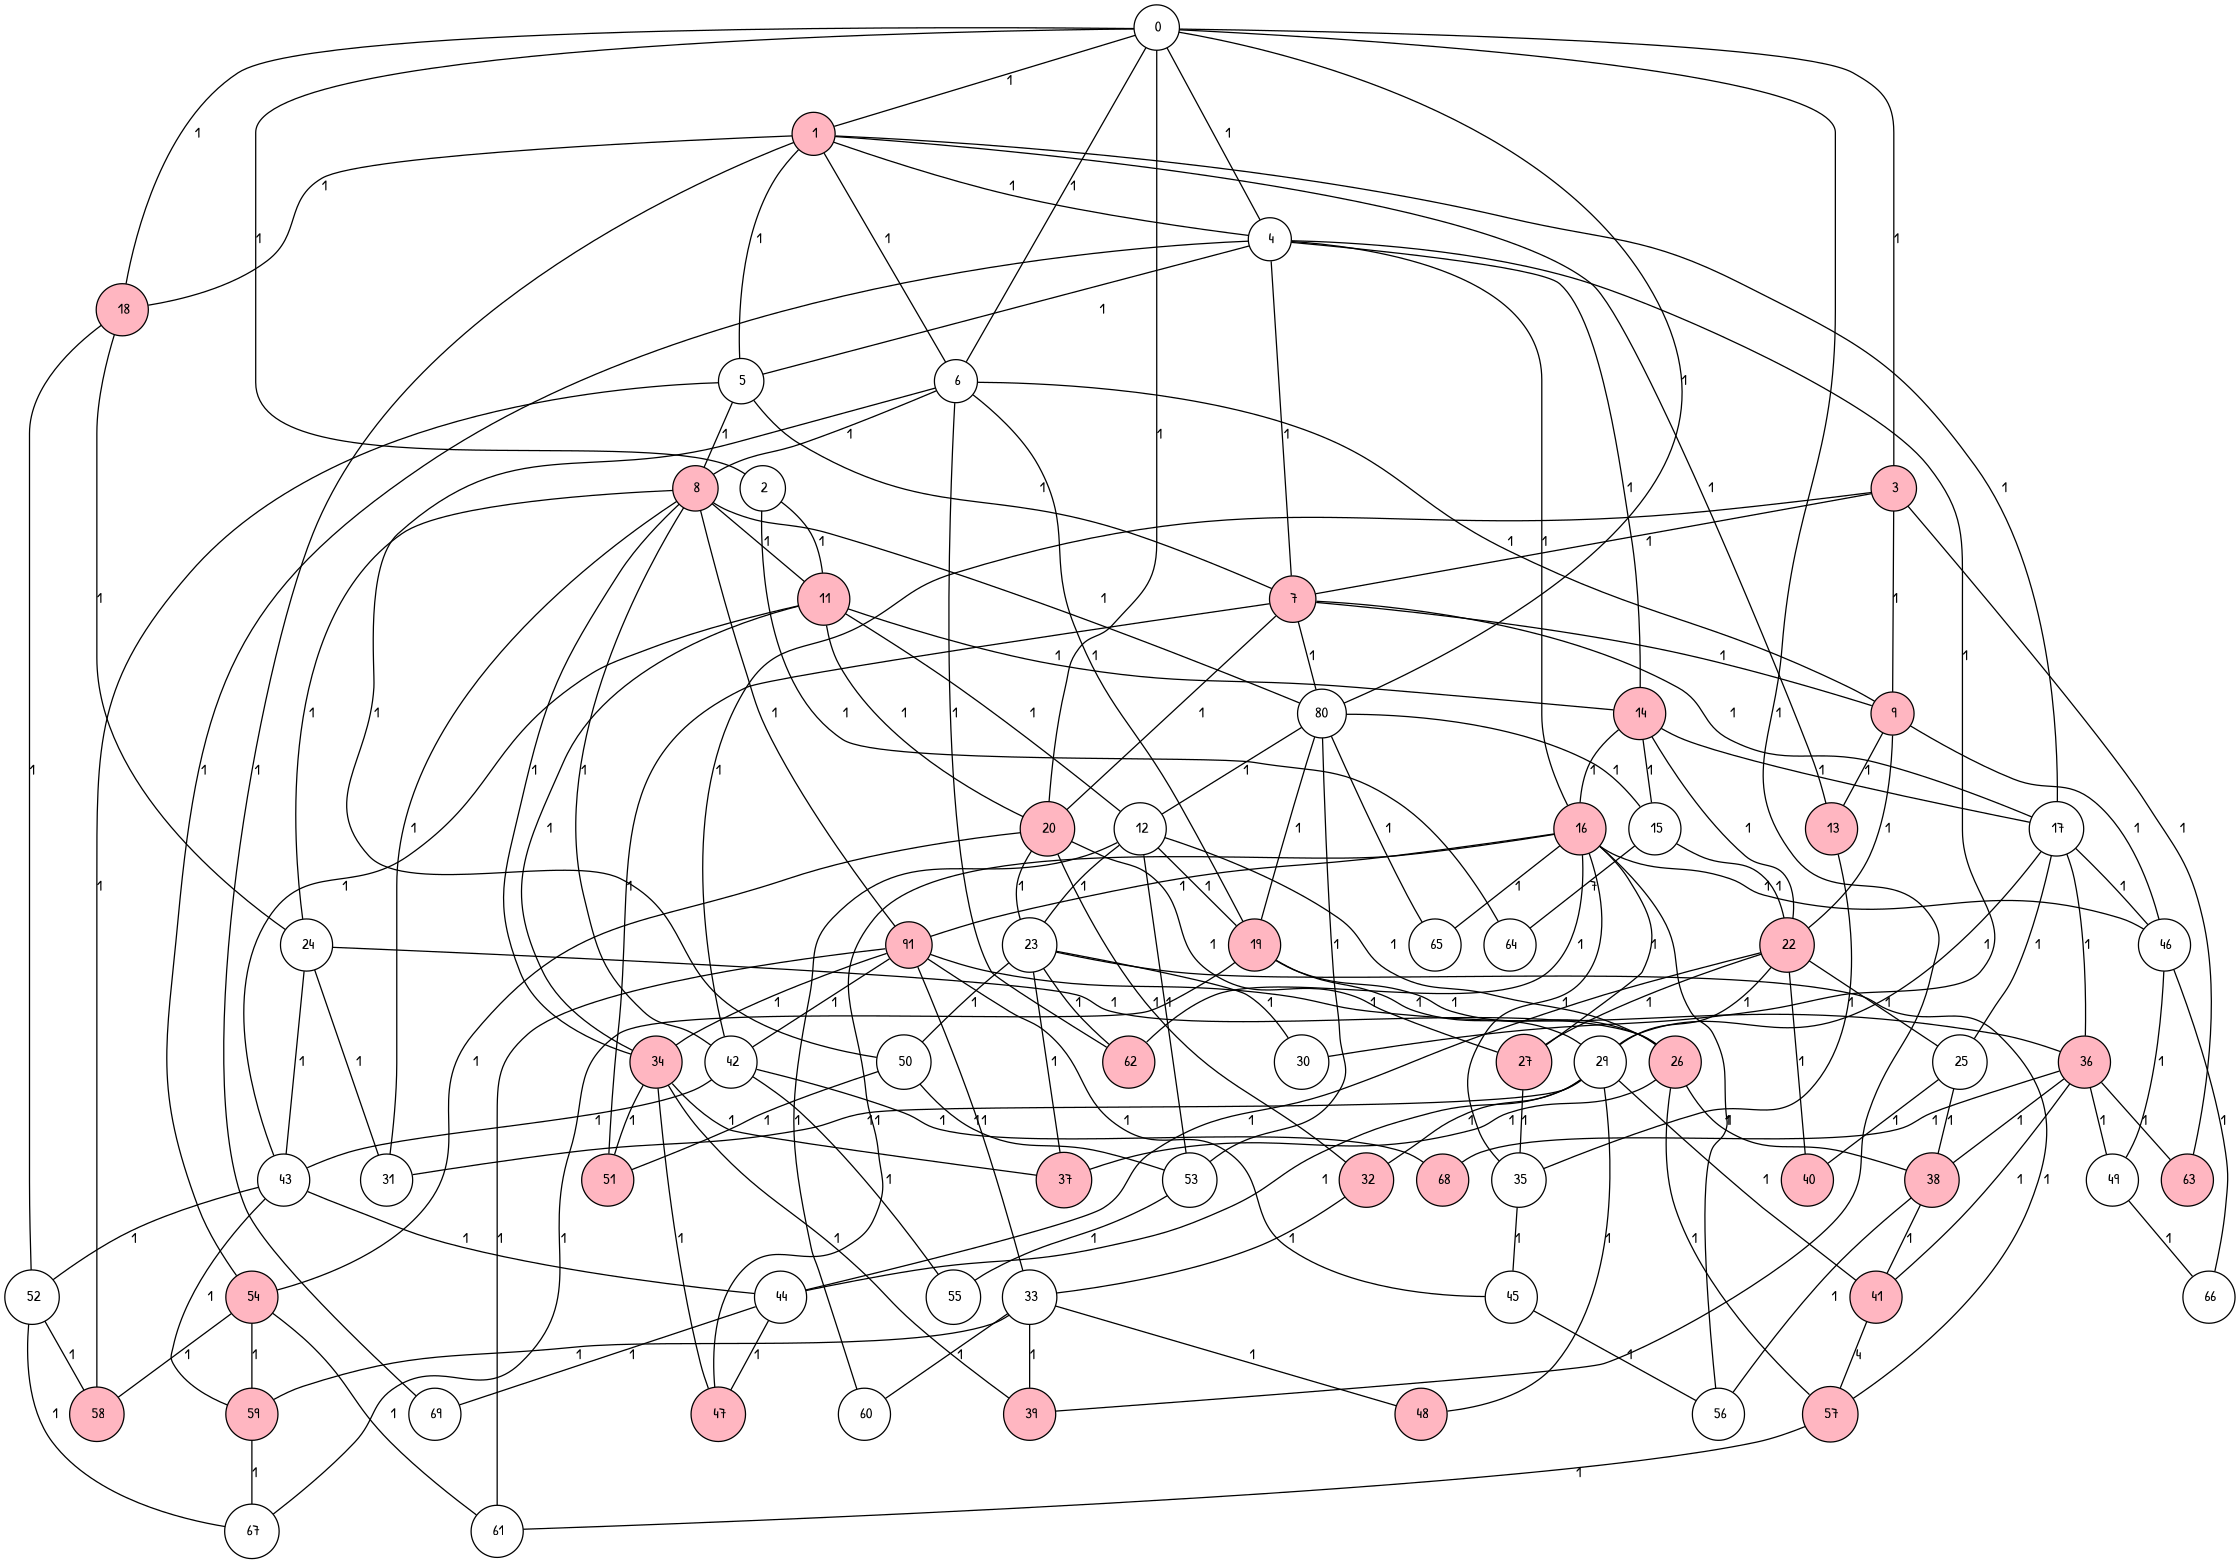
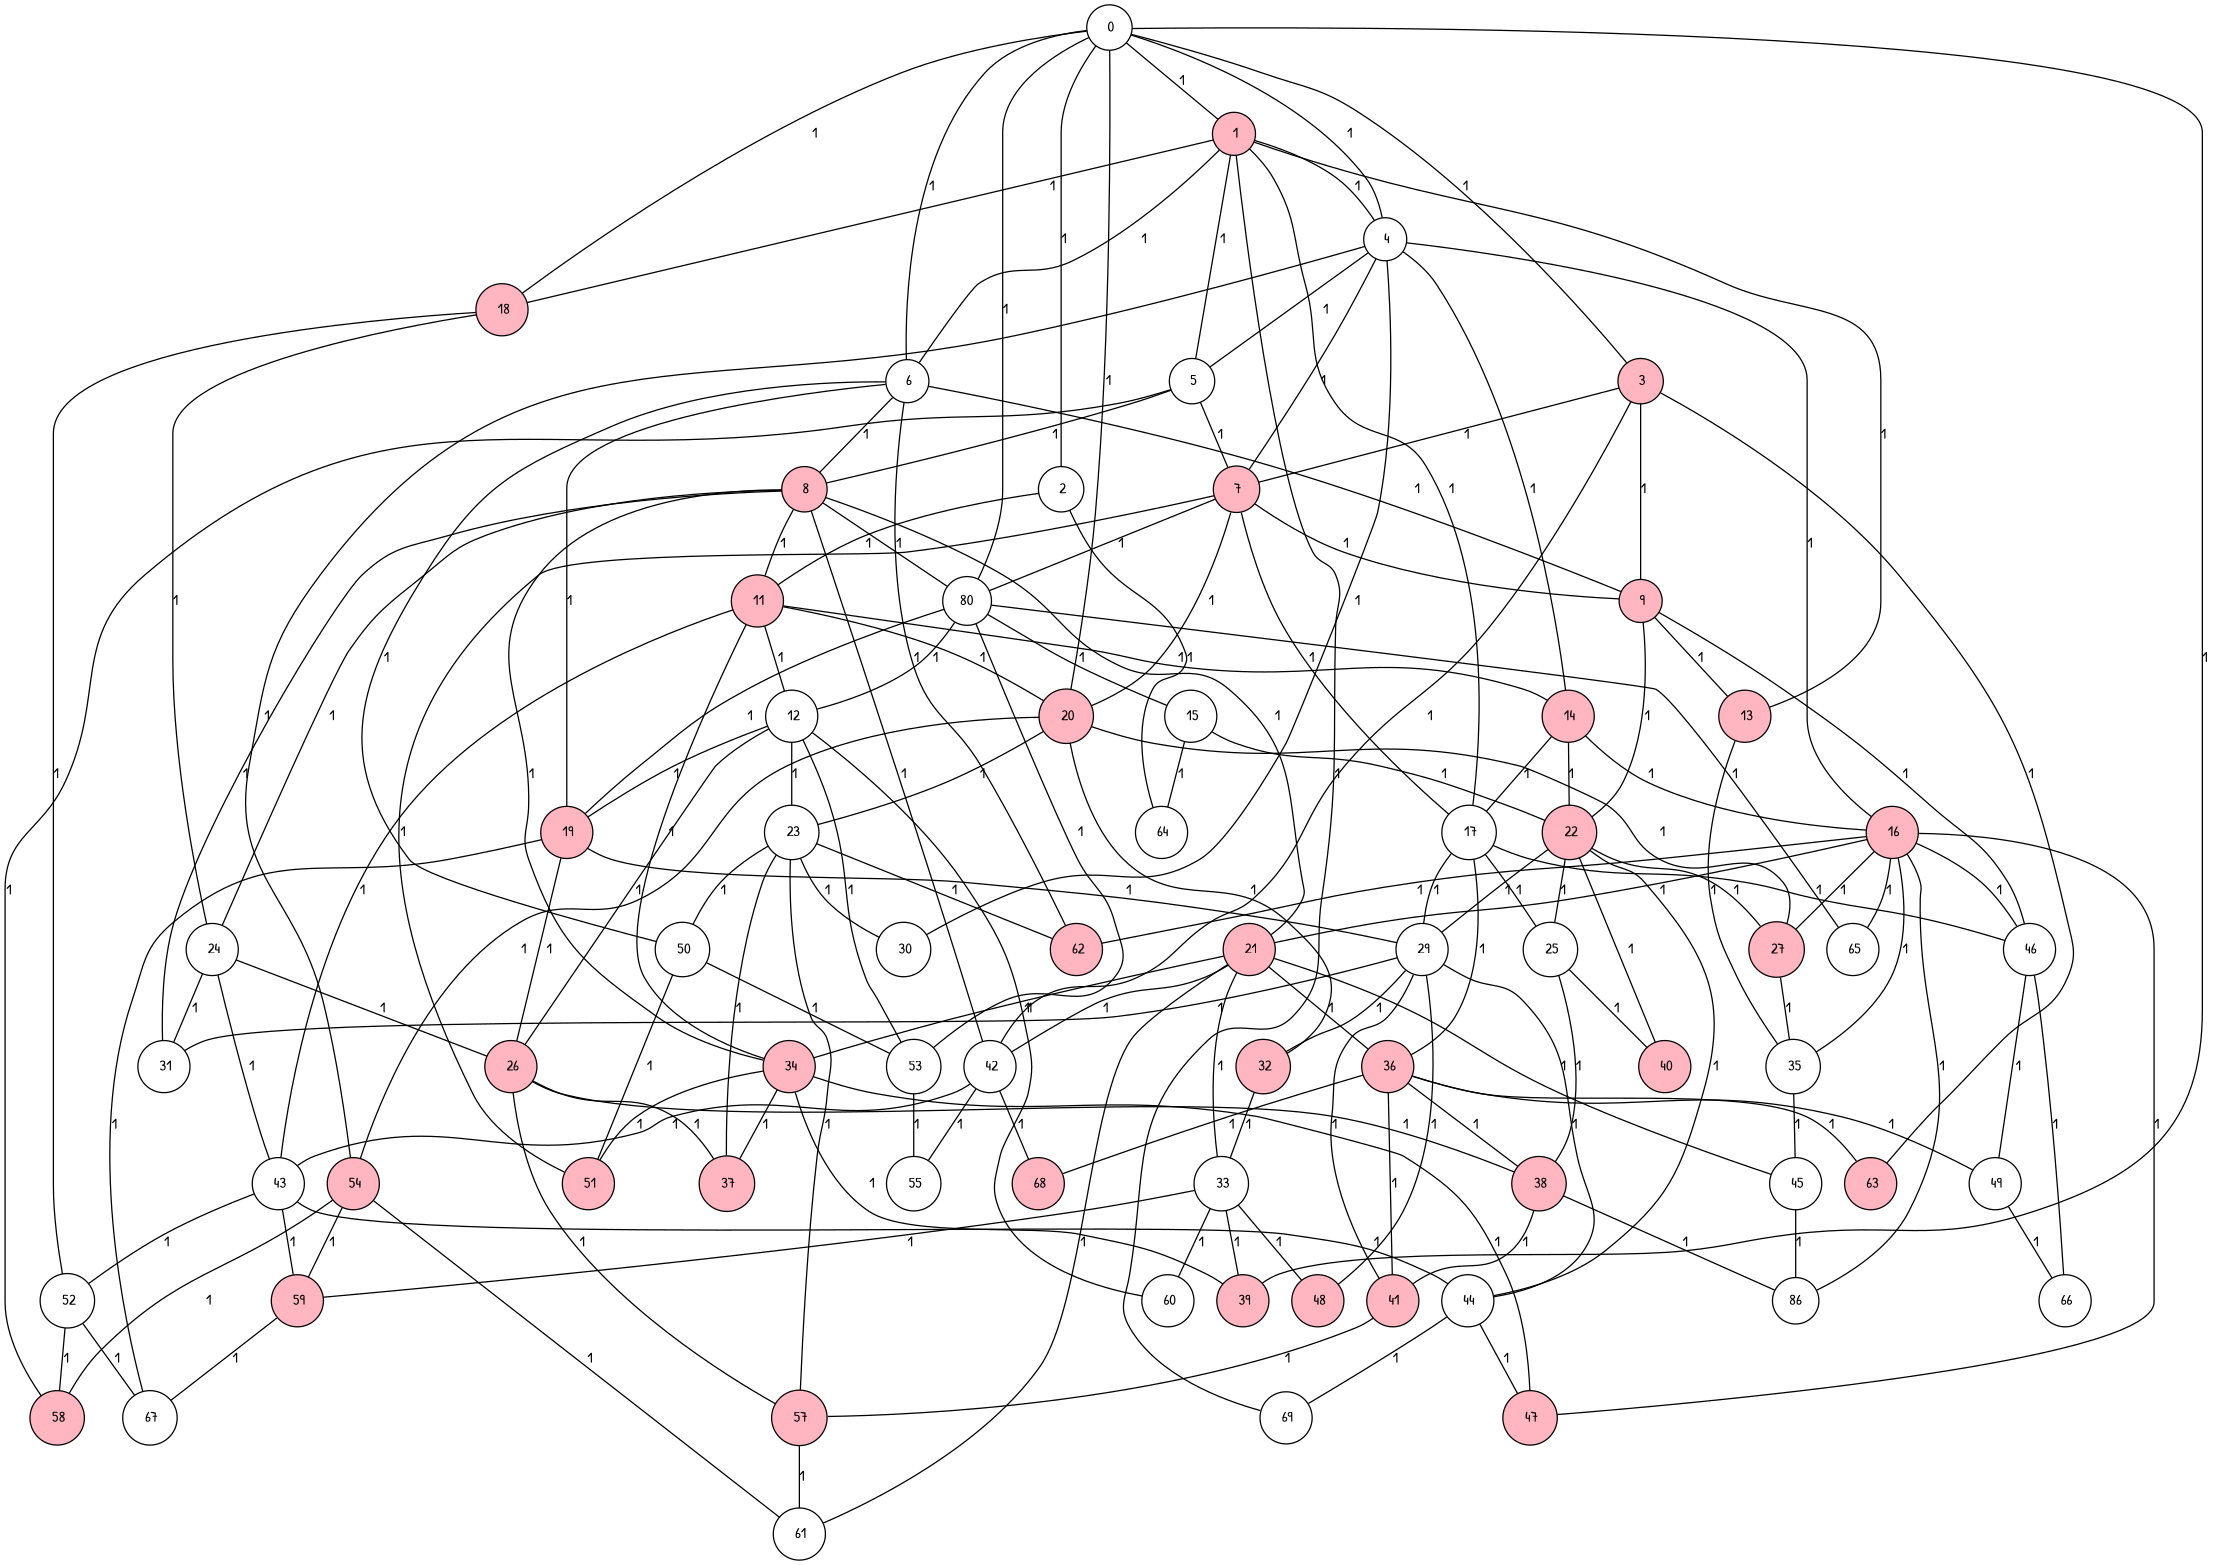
edge "14" -- "15": removed, label "1"
edge "15" -- "64": label "7" -> "1"
node "91": label "91" -> "21"
edge "41" -- "57": label "4" -> "1"
node "56": label "56" -> "86"
